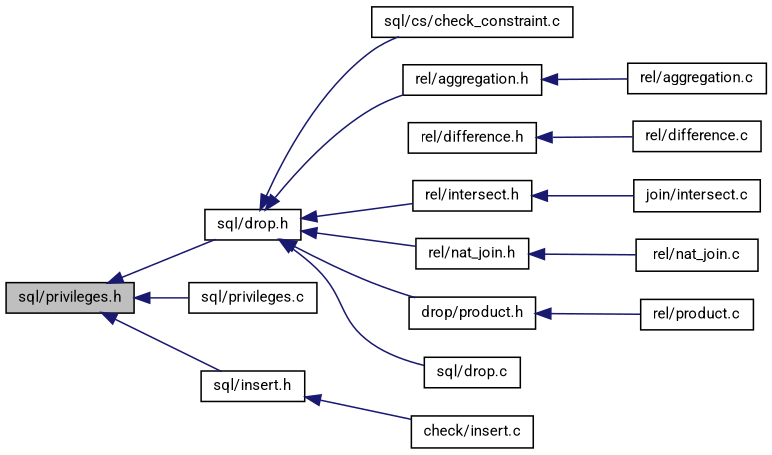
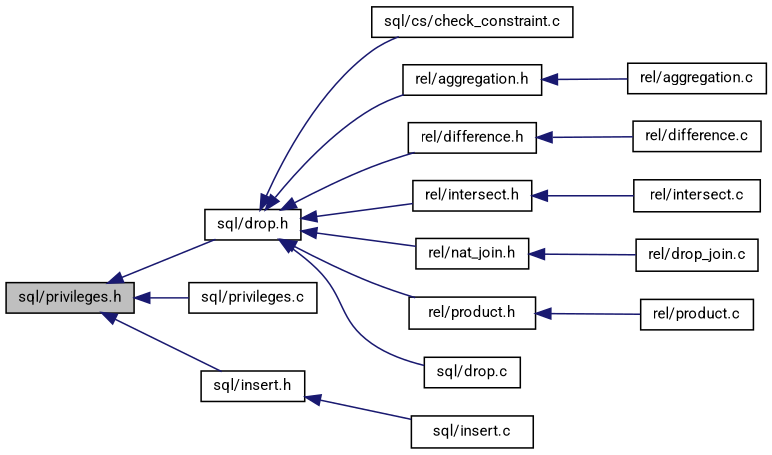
edge "rel/difference.h" -> "sql/drop.h": added
node "join/intersect.c": label "join/intersect.c" -> "rel/intersect.c"
node "rel/nat_join.c": label "rel/nat_join.c" -> "rel/drop_join.c"
node "drop/product.h": label "drop/product.h" -> "rel/product.h"
node "check/insert.c": label "check/insert.c" -> "sql/insert.c"
